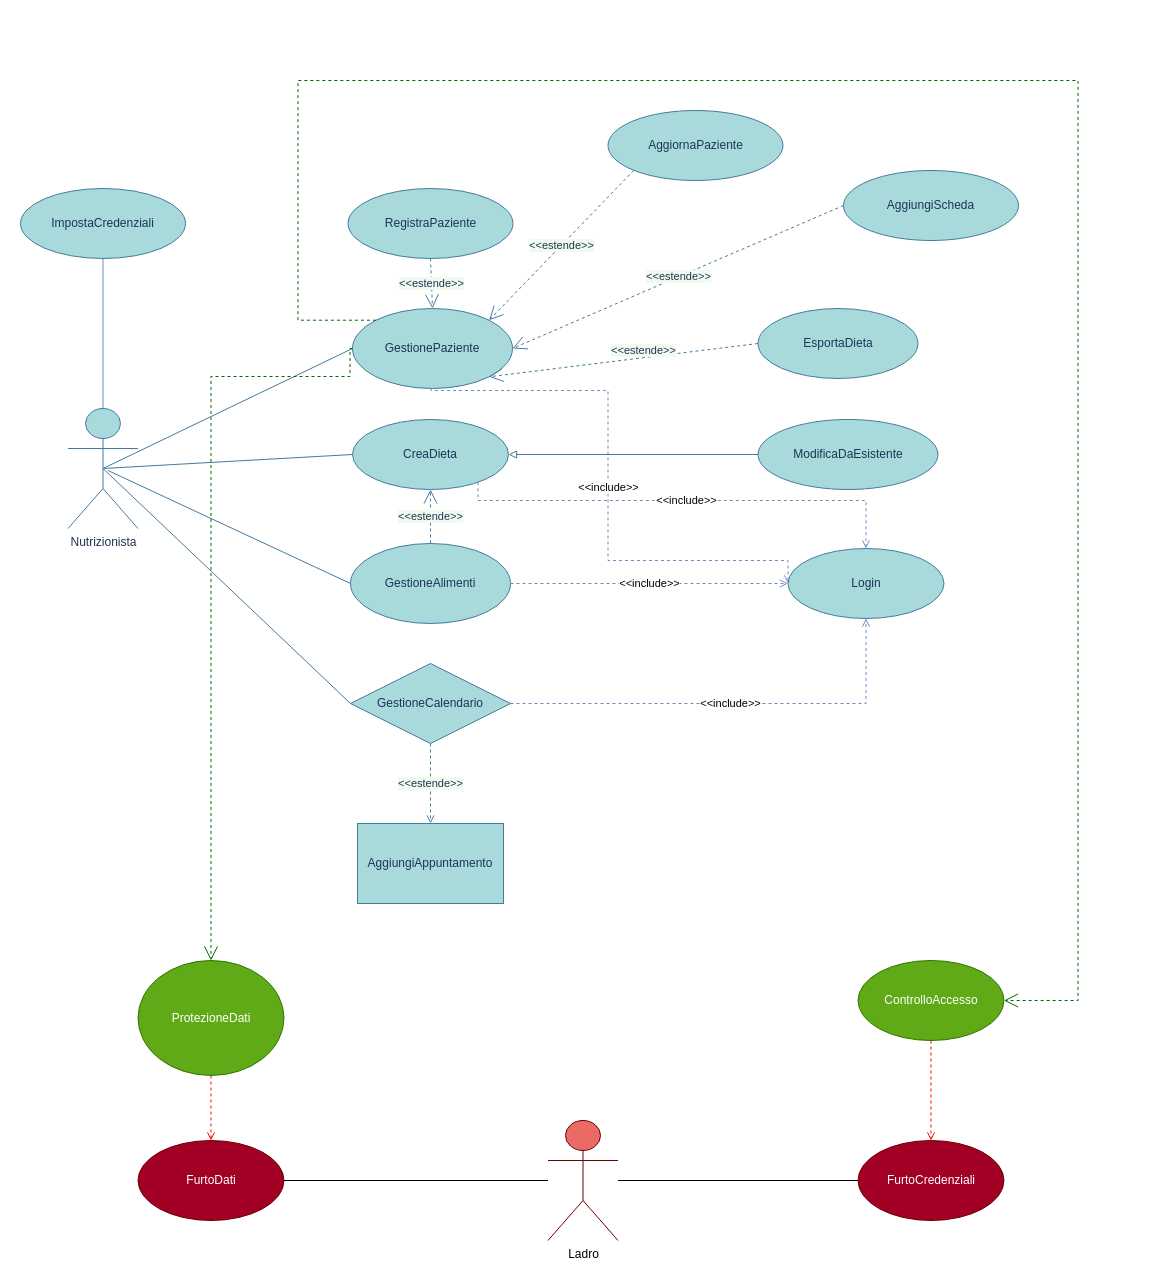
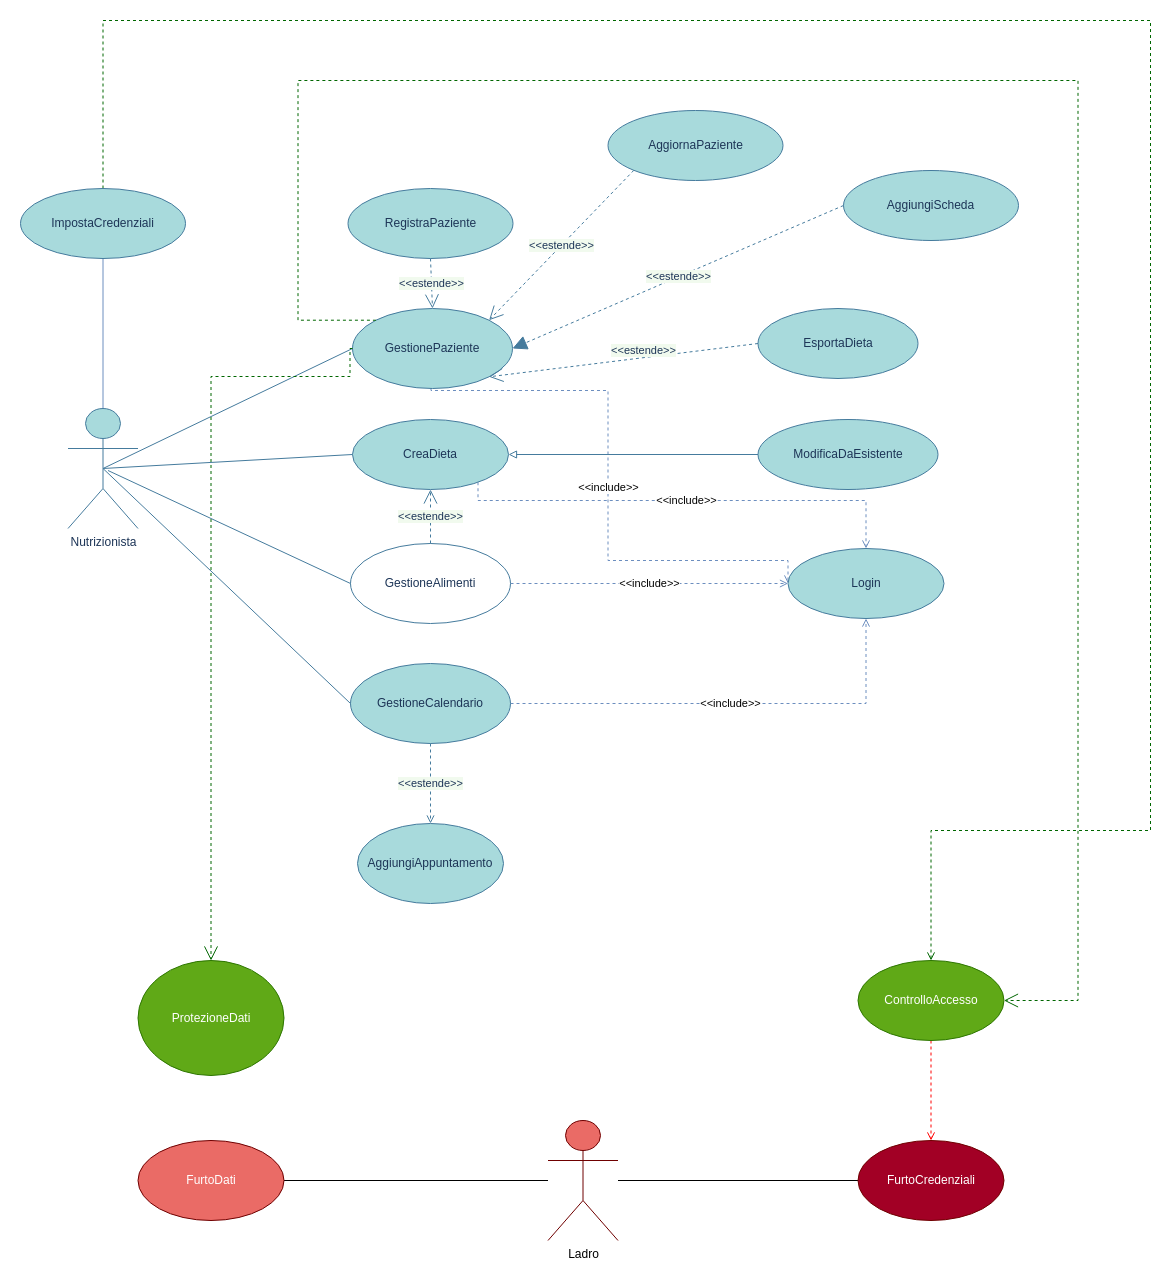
edge "ImpostaCredenziali" -> "ControlloAccesso": added
edge "AggiungiScheda" -> "GestionePaziente": arrowhead open -> block
node "GestioneAlimenti": fillcolor #a8dadc -> #ffffff
node "GestioneCalendario": shape diamond -> ellipse
node "AggiungiAppuntamento": shape rectangle -> ellipse
edge "ProtezioneDati" -> "FurtoDati": removed
node "FurtoDati": fillcolor #a20025 -> #ea6b66
